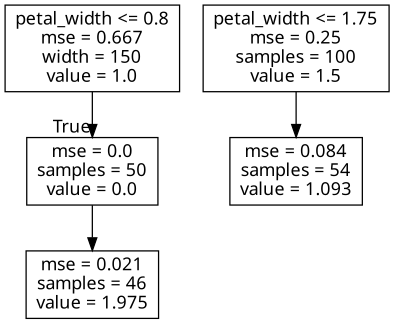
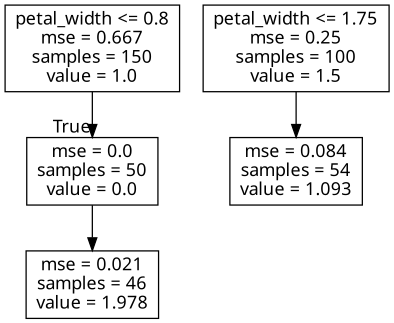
node "petal_width <= 0.8 mse = 0.667 width = 150 value = 1.0": label "petal_width <= 0.8 mse = 0.667 width = 150 value = 1.0" -> "petal_width <= 0.8 mse = 0.667 samples = 150 value = 1.0"
node "mse = 0.021 samples = 46 value = 1.975": label "mse = 0.021 samples = 46 value = 1.975" -> "mse = 0.021 samples = 46 value = 1.978"
